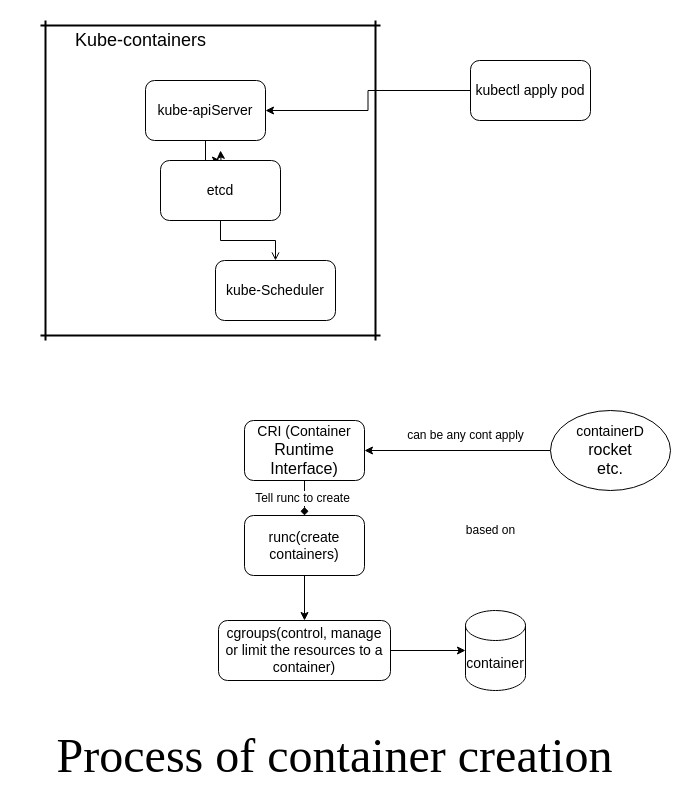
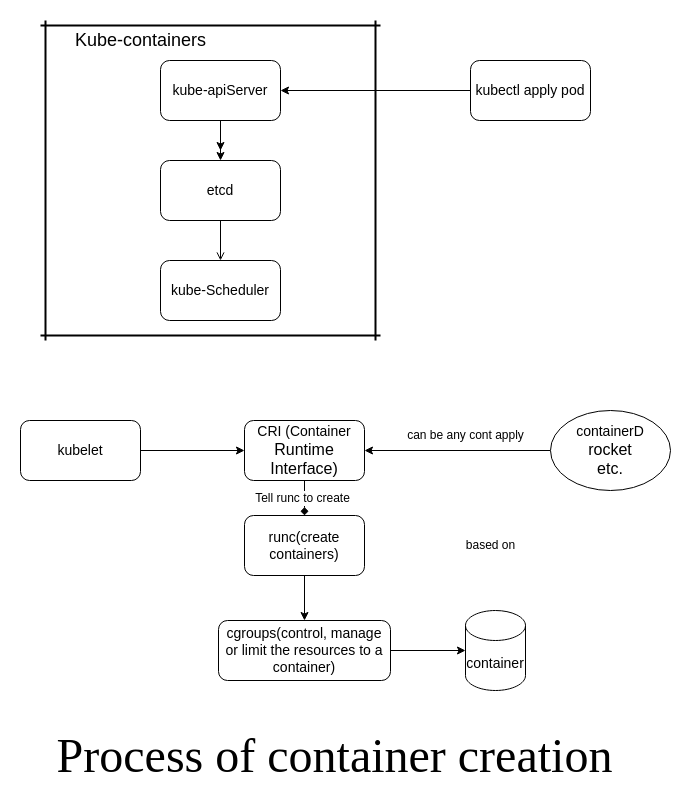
node "kube-apiServer": moved (206, 111) -> (221, 91)
node "kube-Scheduler": moved (276, 291) -> (221, 291)
node "kubelet": added
edge "kubelet" -> "CRI (Container Runtime Interface)": added
node "based on": moved (491, 531) -> (491, 546)
